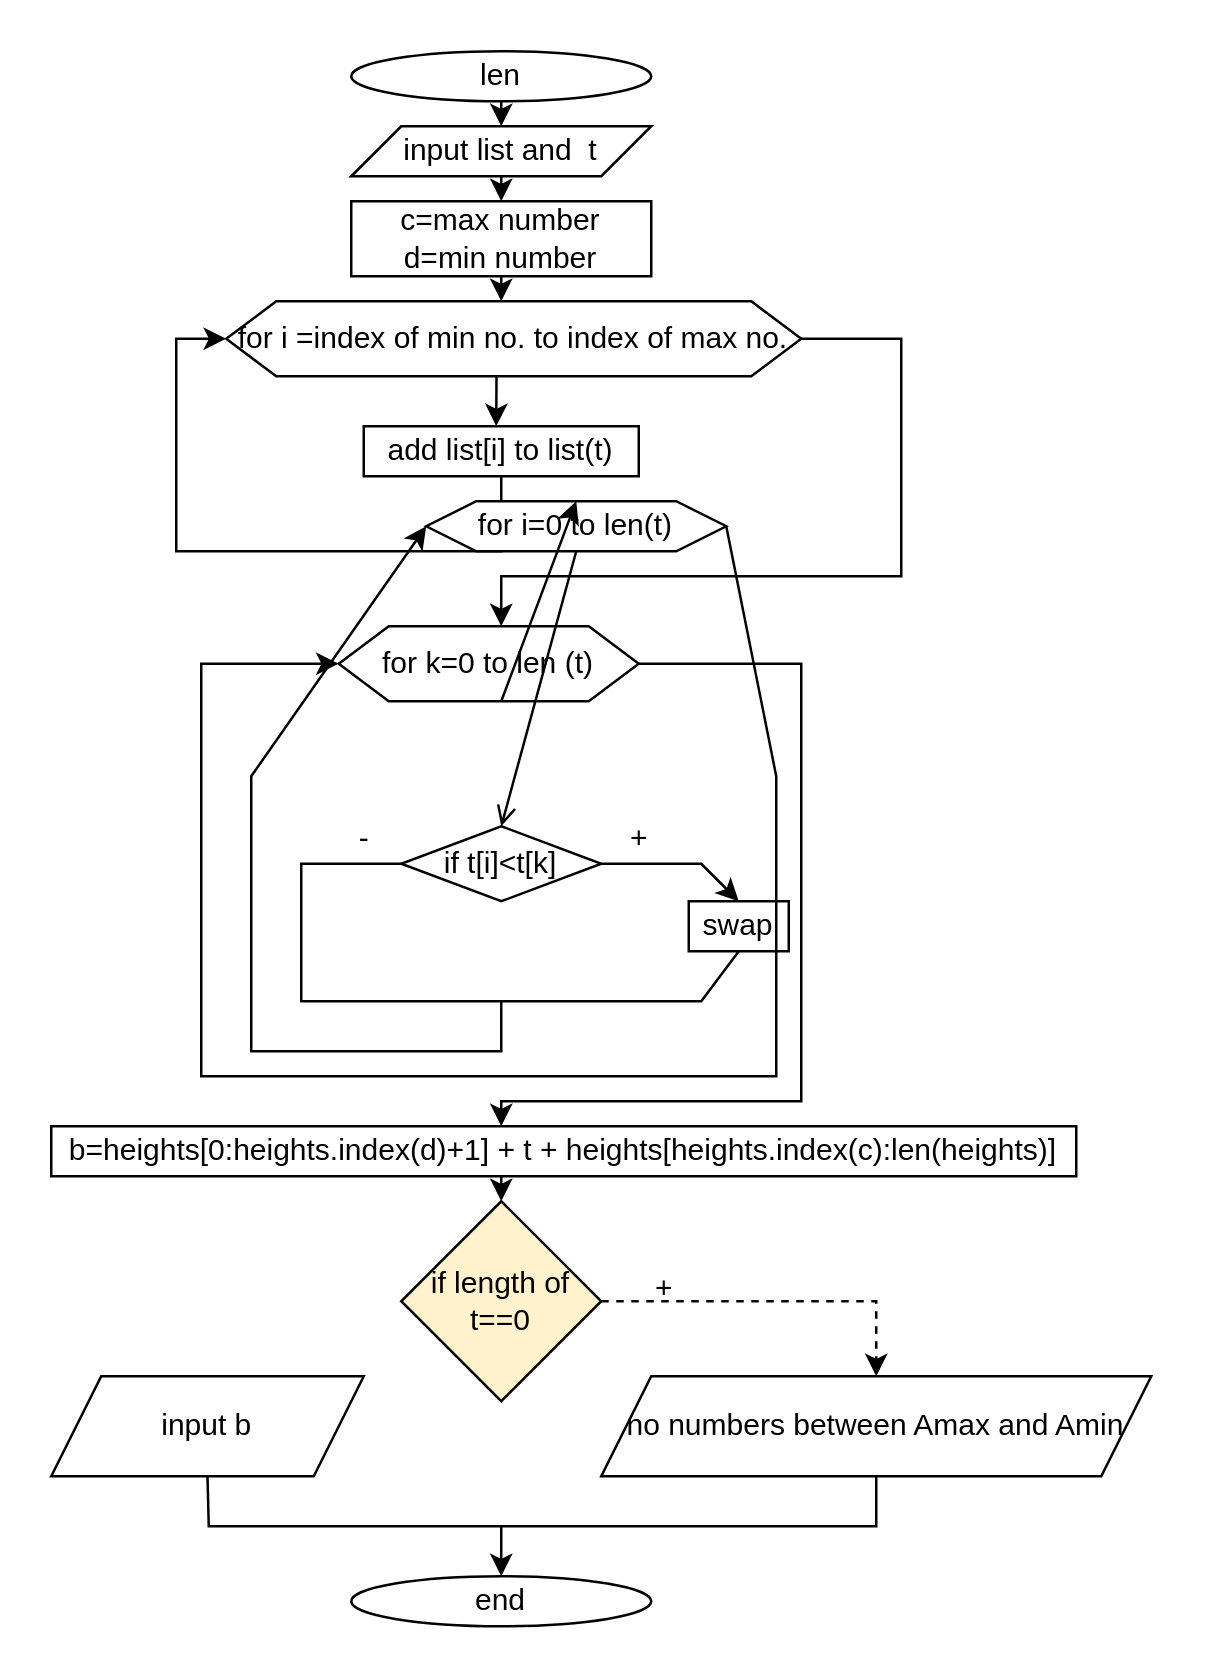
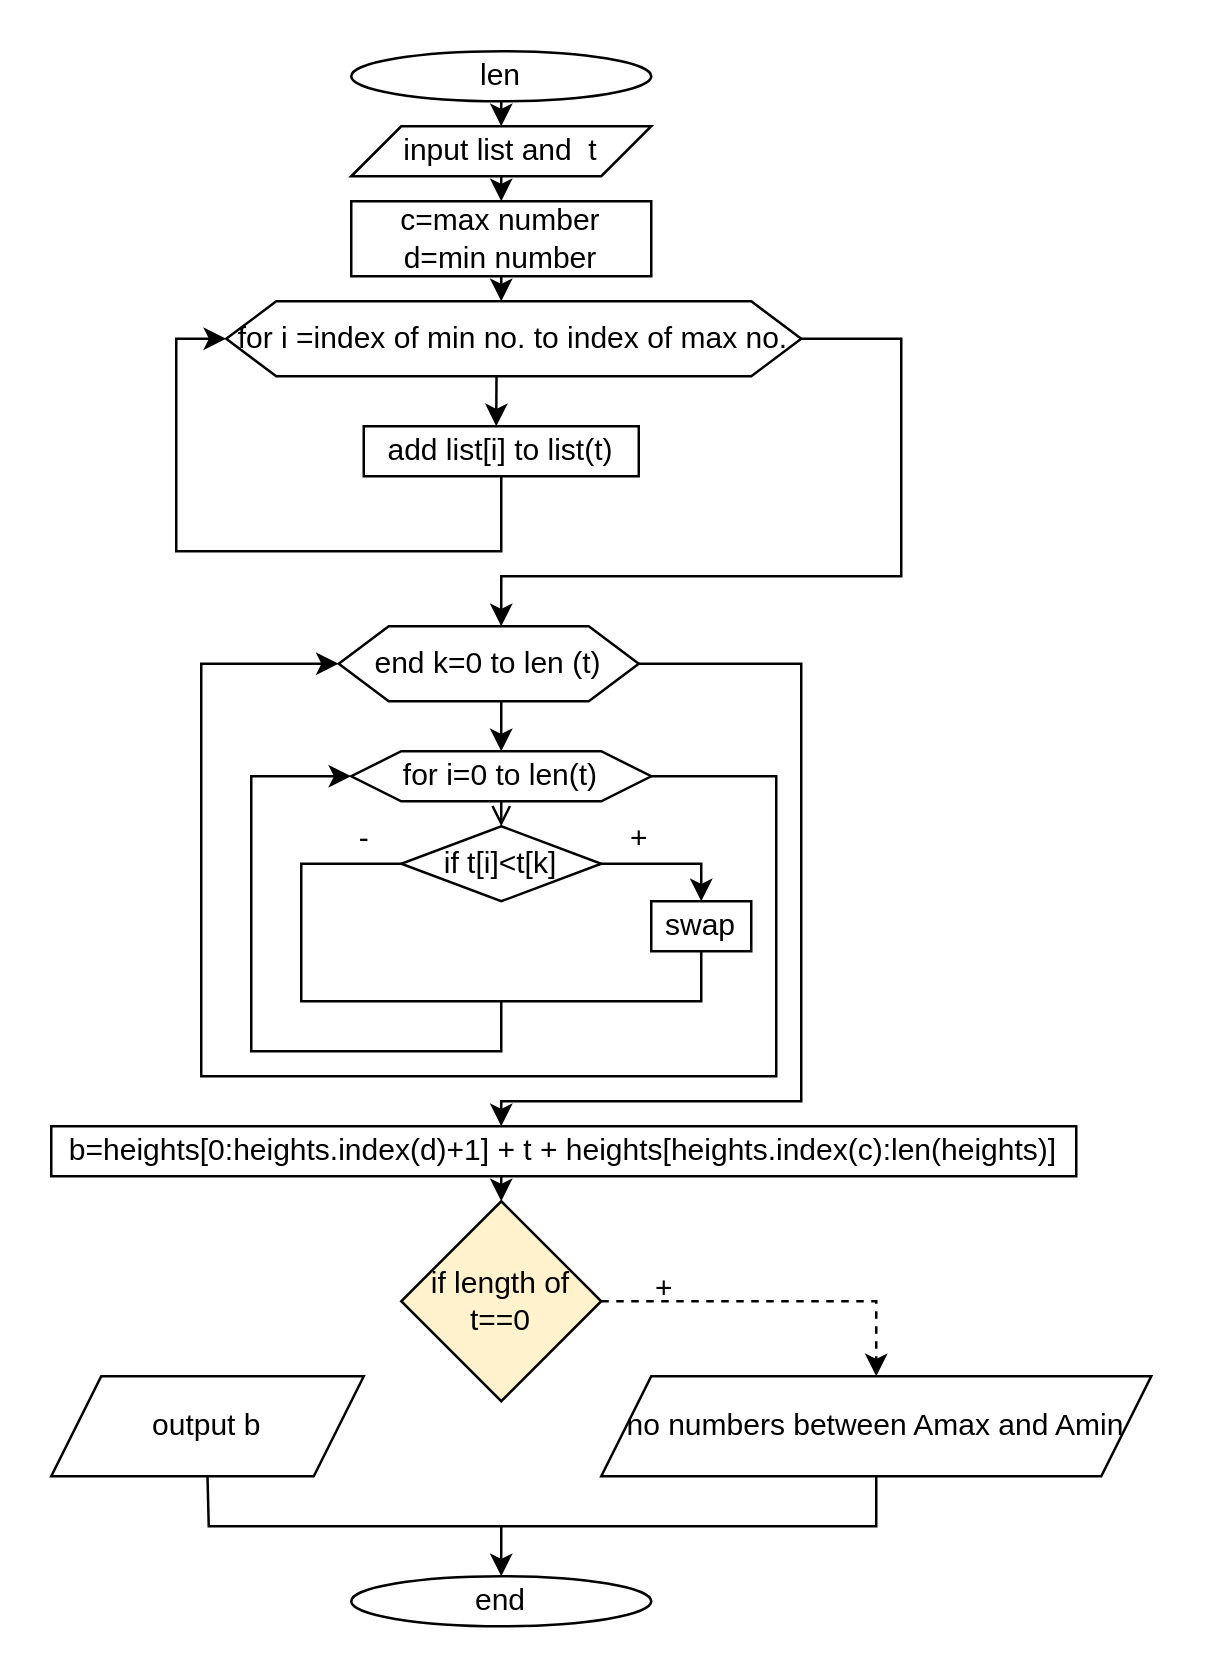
node "for i=0 to len(t)": moved (576, 526) -> (501, 776)
node "for k=0 to len (t)": label "for k=0 to len (t)" -> "end k=0 to len (t)"
node "swap": moved (739, 926) -> (701, 926)
node "input b": label "input b" -> "output b"
